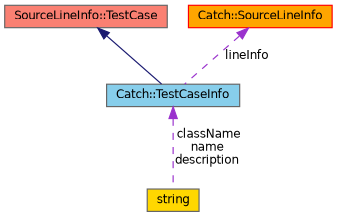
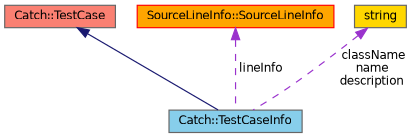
node "SourceLineInfo::TestCase": label "SourceLineInfo::TestCase" -> "Catch::TestCase"
node "Catch::SourceLineInfo": label "Catch::SourceLineInfo" -> "SourceLineInfo::SourceLineInfo"
edge "string" -> "Catch::TestCaseInfo": reversed
